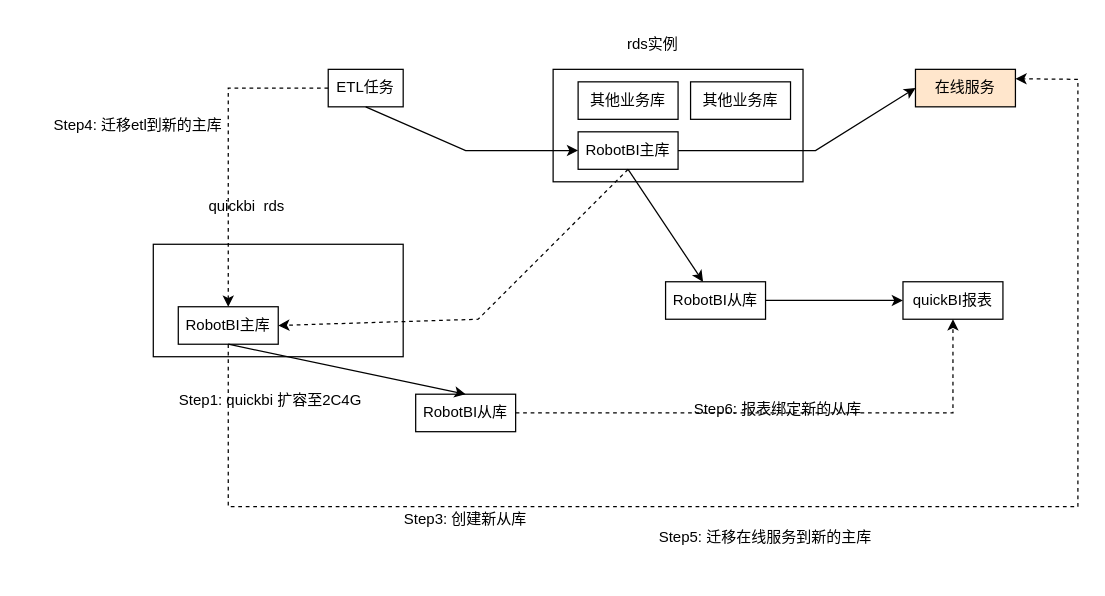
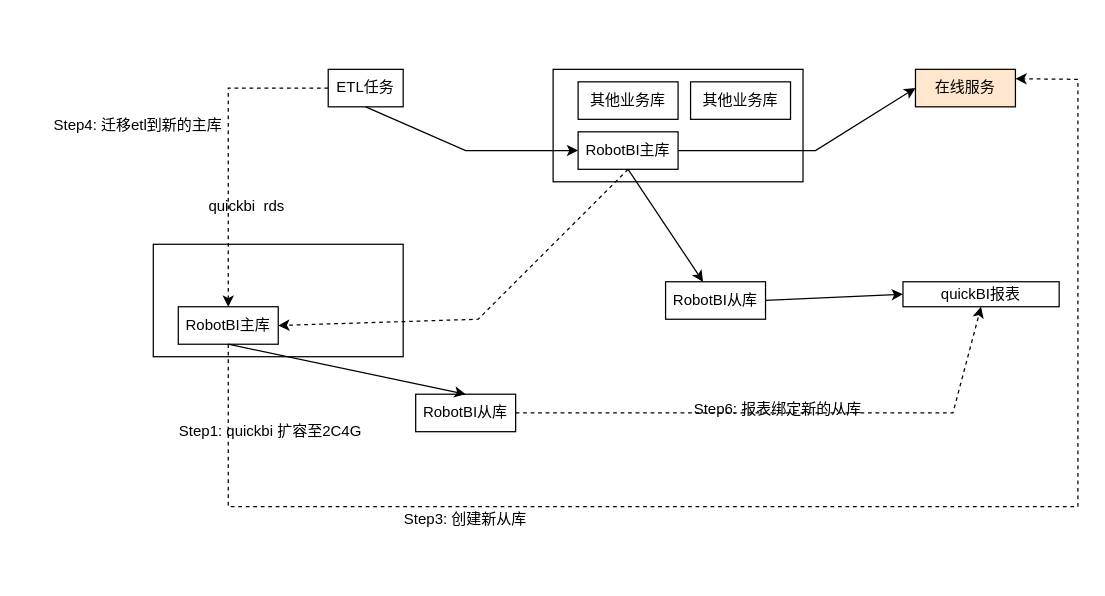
node "rds实例": removed
node "quickBI报表": size 100x38 -> 156x25
node "Step1: quickbi 扩容至2C4G": moved (271, 401) -> (271, 432)
node "Step5: 迁移在线服务到新的主库": removed
